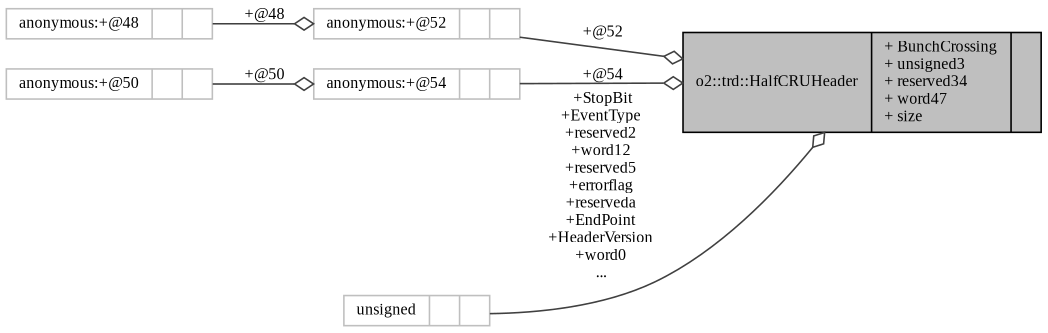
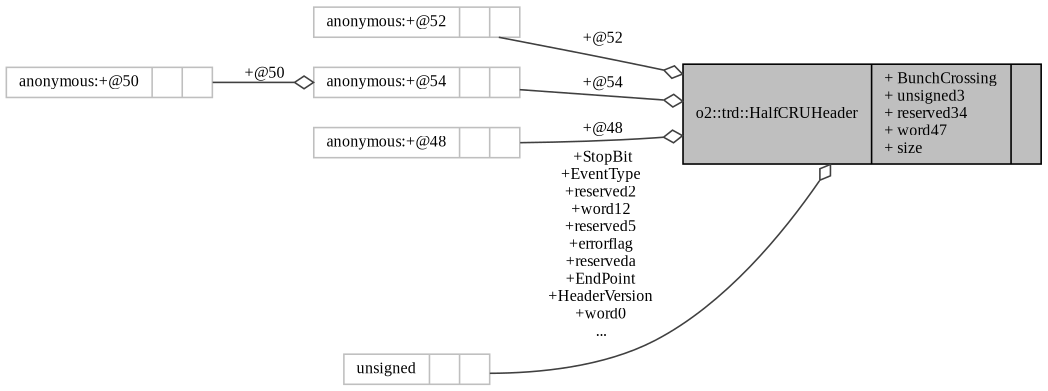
edge "anonymous:+@48" -> "anonymous:+@52": now "anonymous:+@48" -> "o2::trd::HalfCRUHeader"
